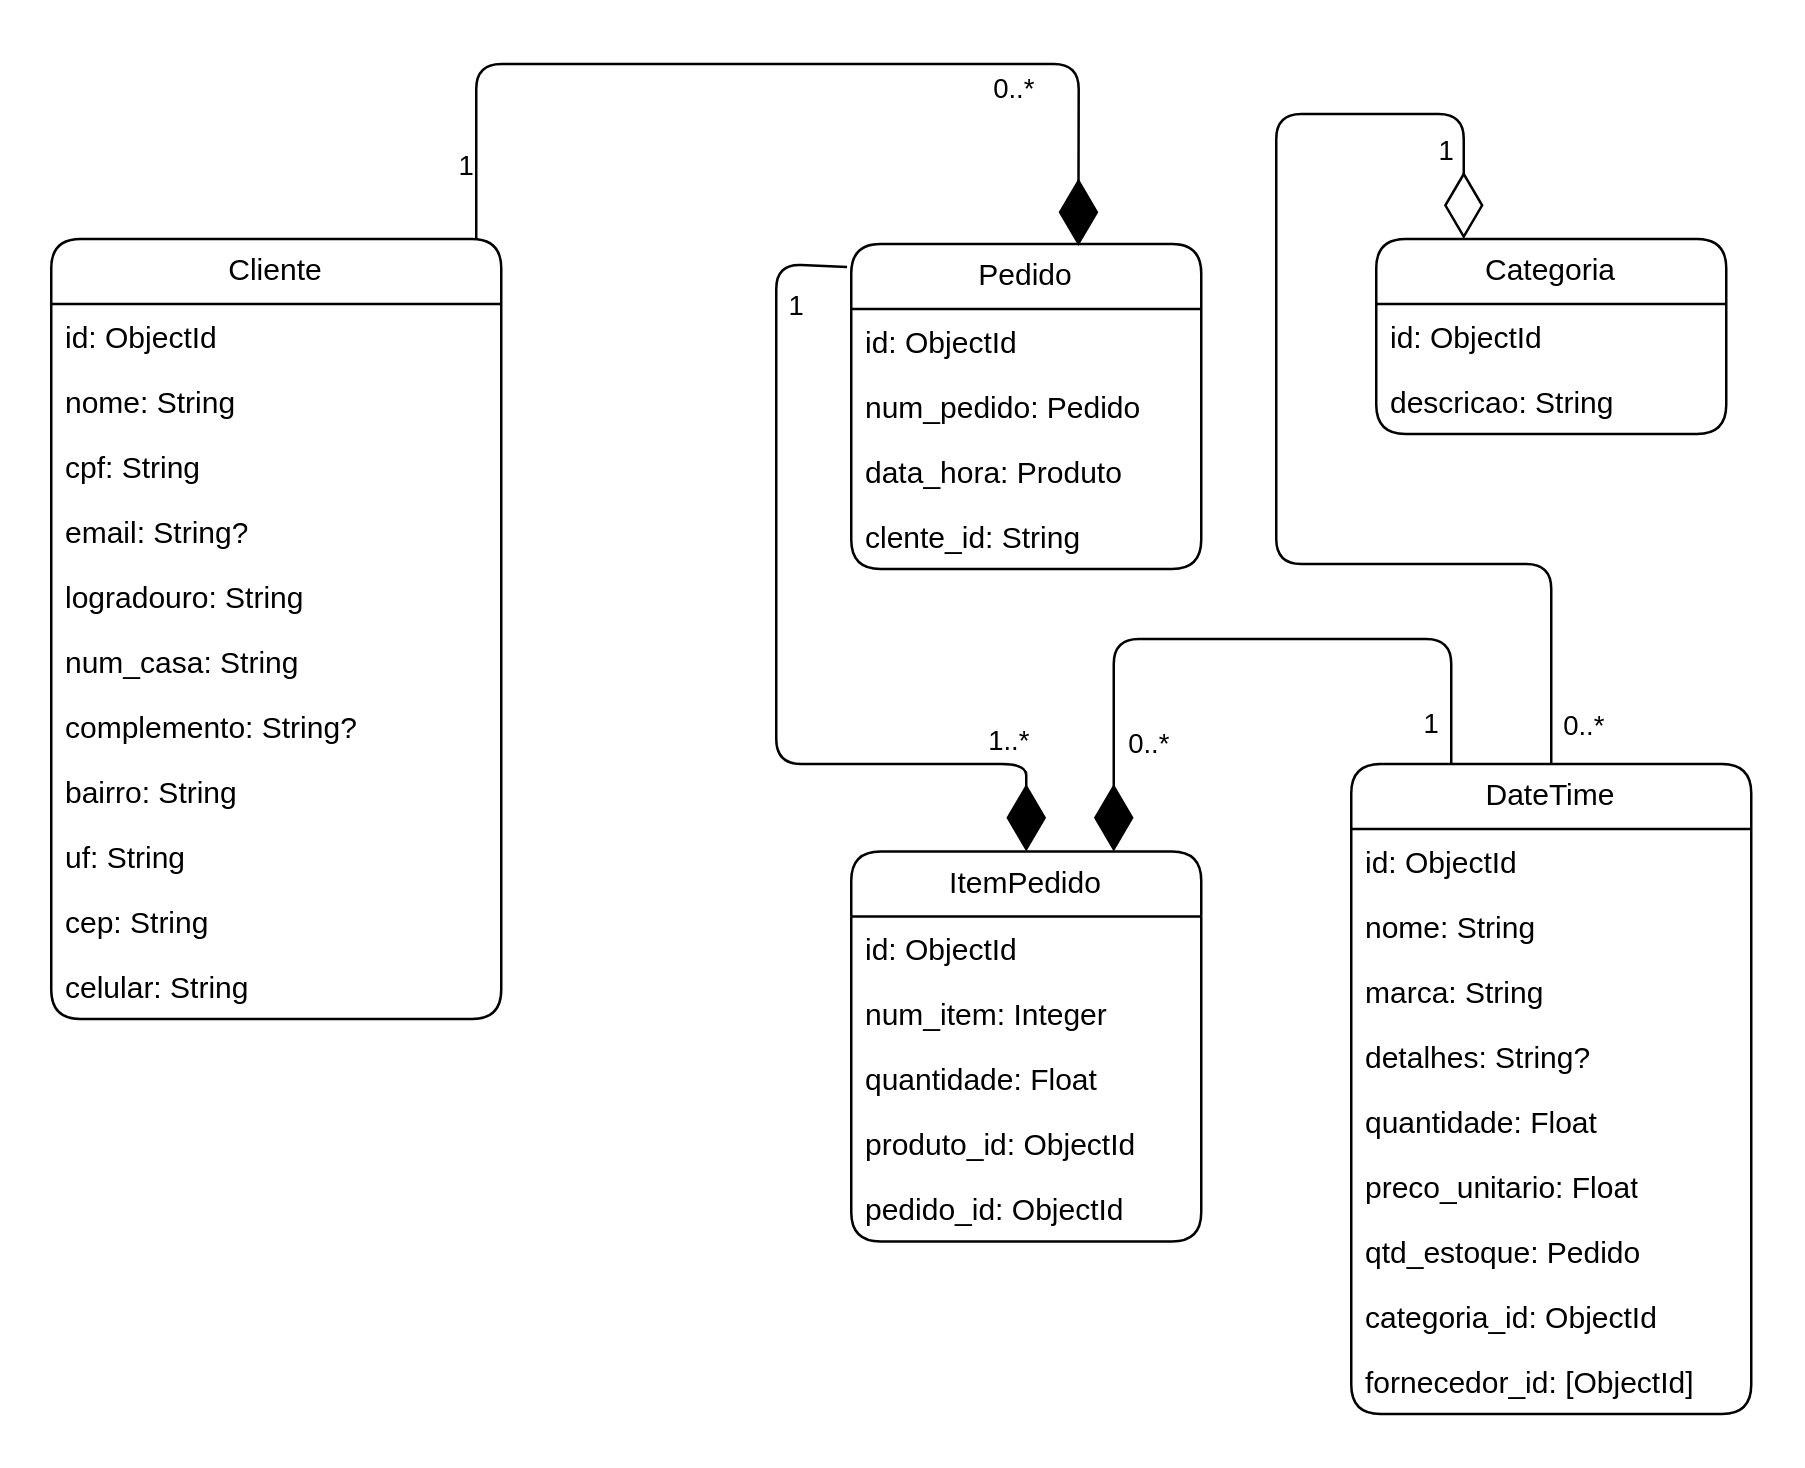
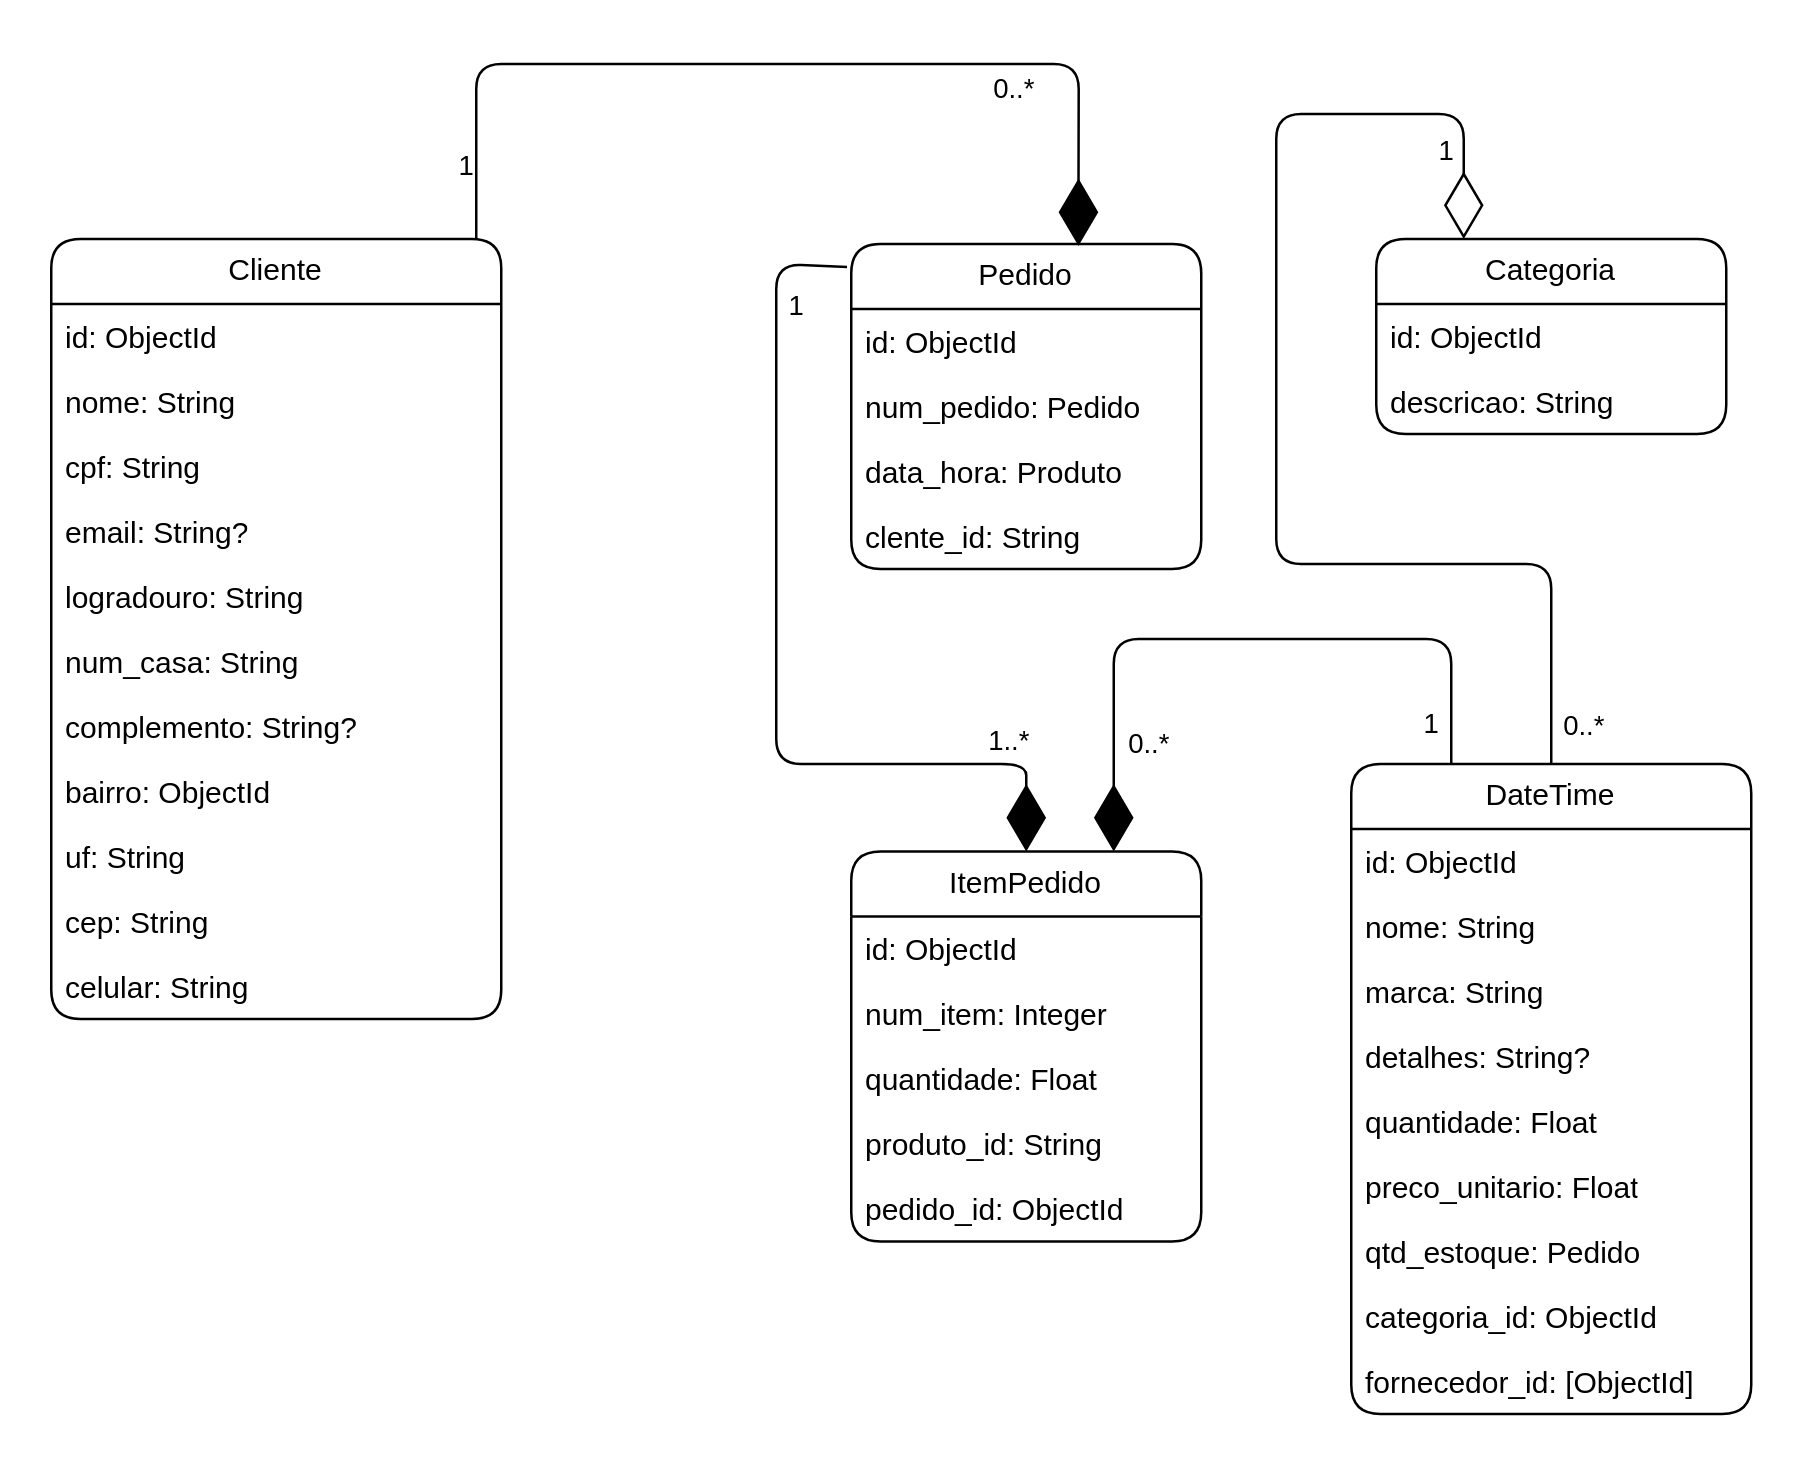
node "bairro: String": label "bairro: String" -> "bairro: ObjectId"
node "produto_id: ObjectId": label "produto_id: ObjectId" -> "produto_id: String"
